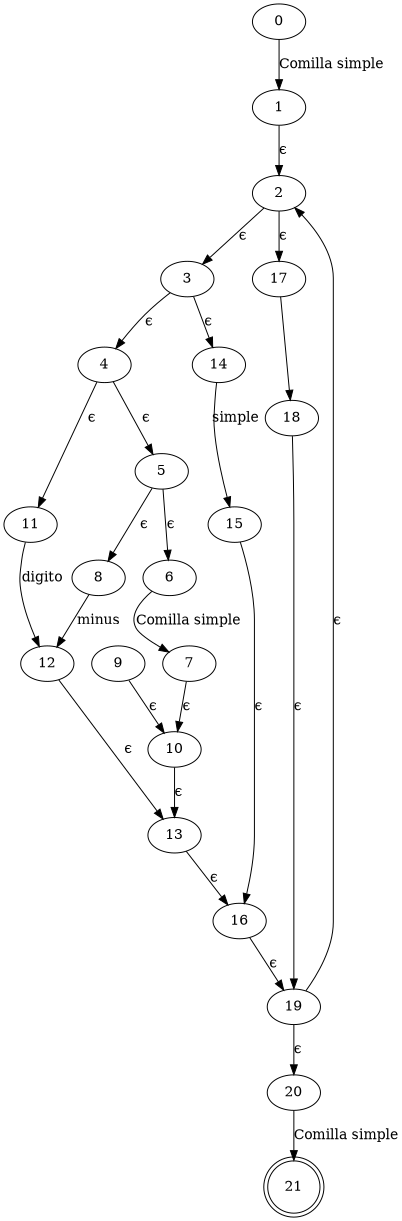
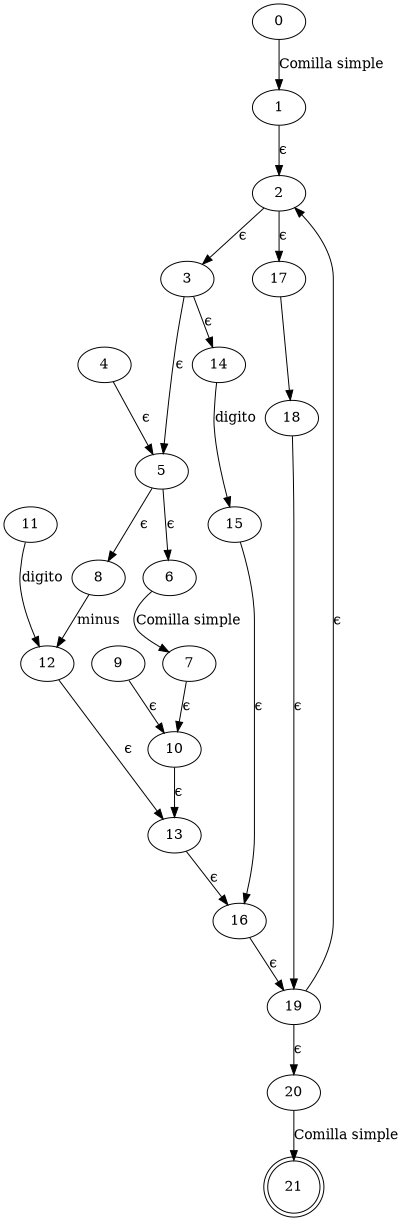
edge "3" -> "4": now "3" -> "5"
edge "14" -> "15": label "simple" -> "digito"
edge "4" -> "11": removed, label "ϵ"
